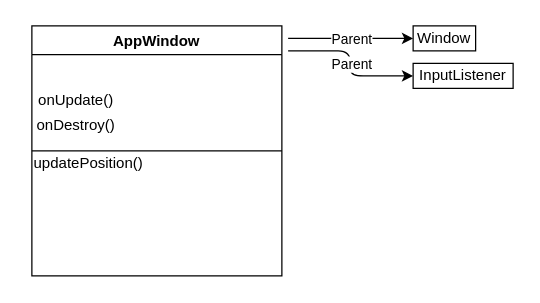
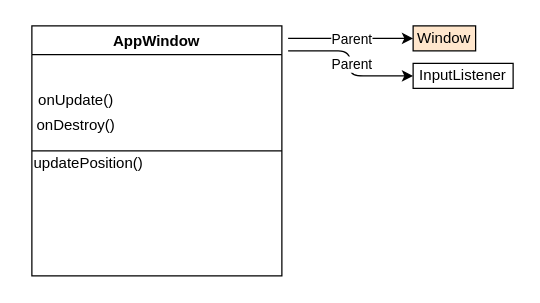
node "Window": fillcolor #ffffff -> #ffe6cc
